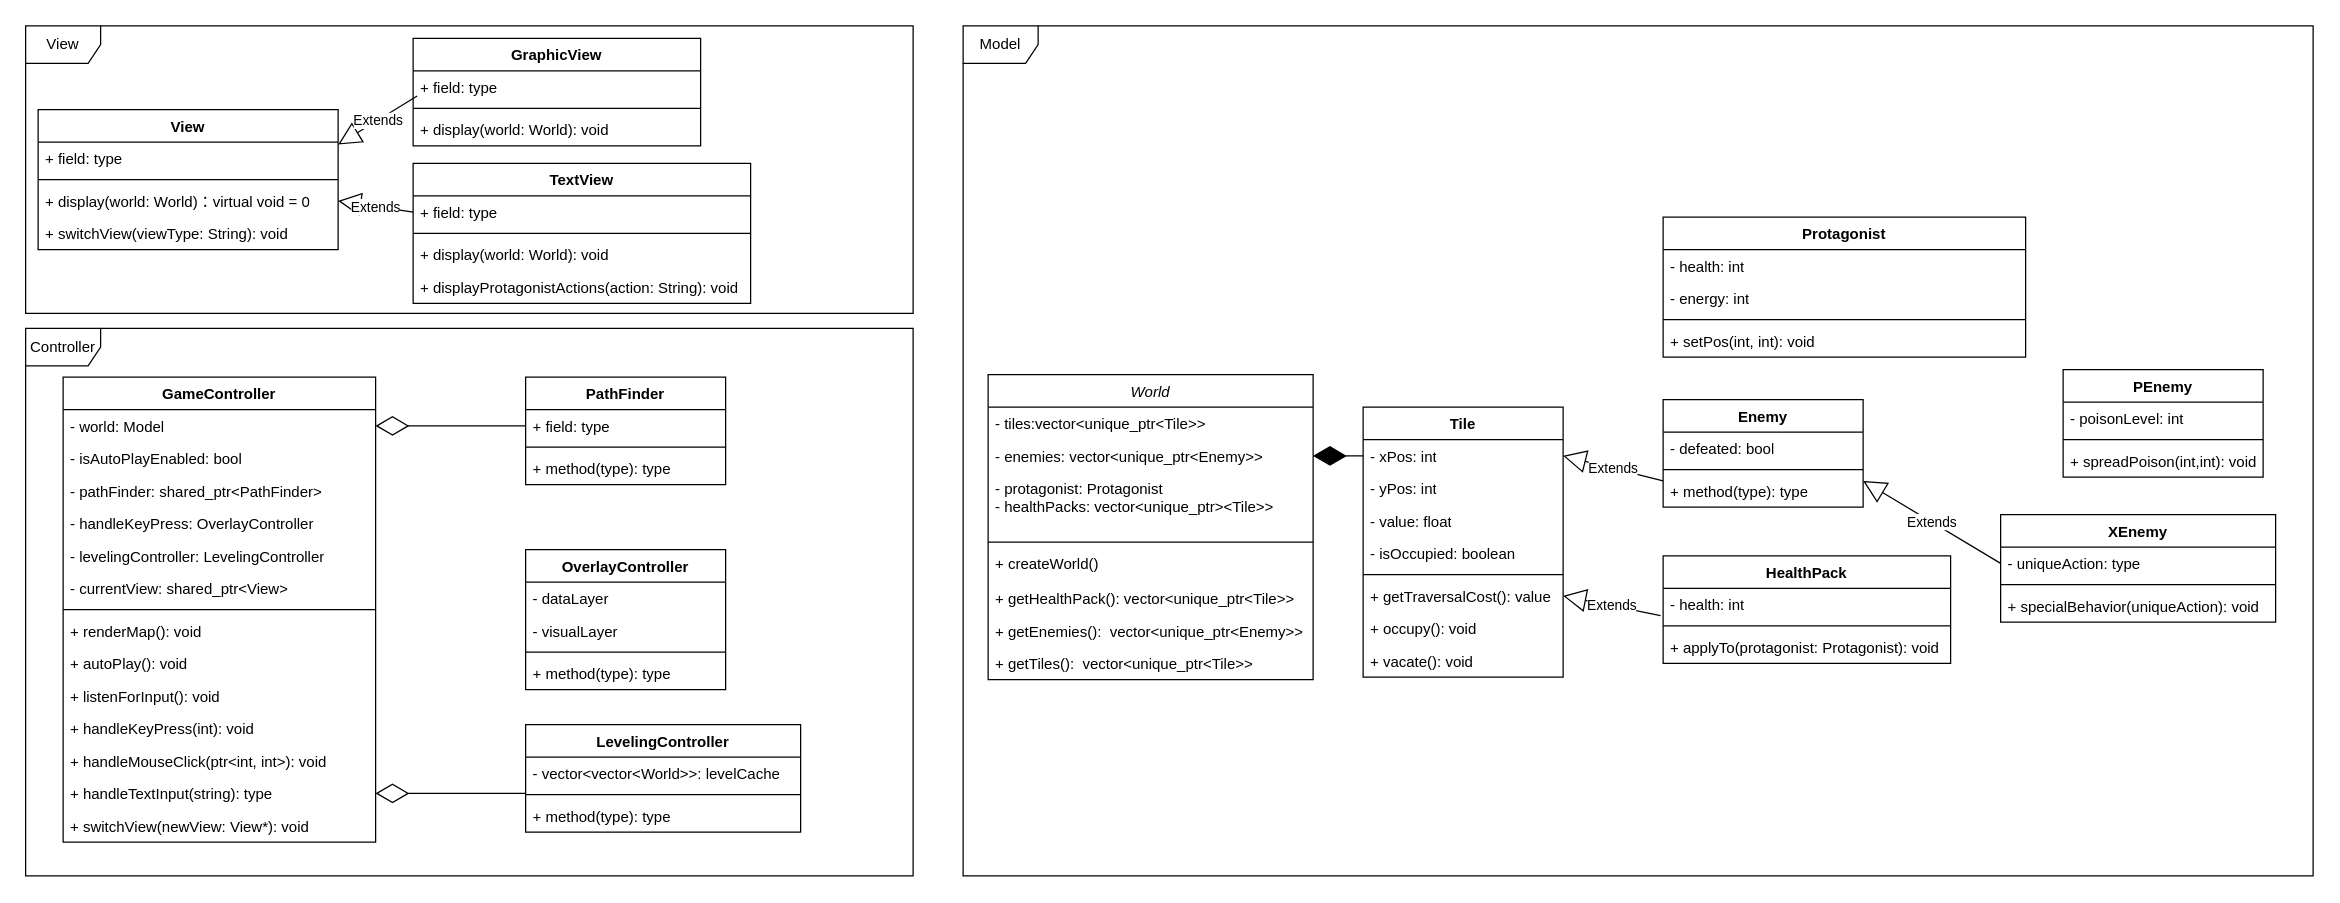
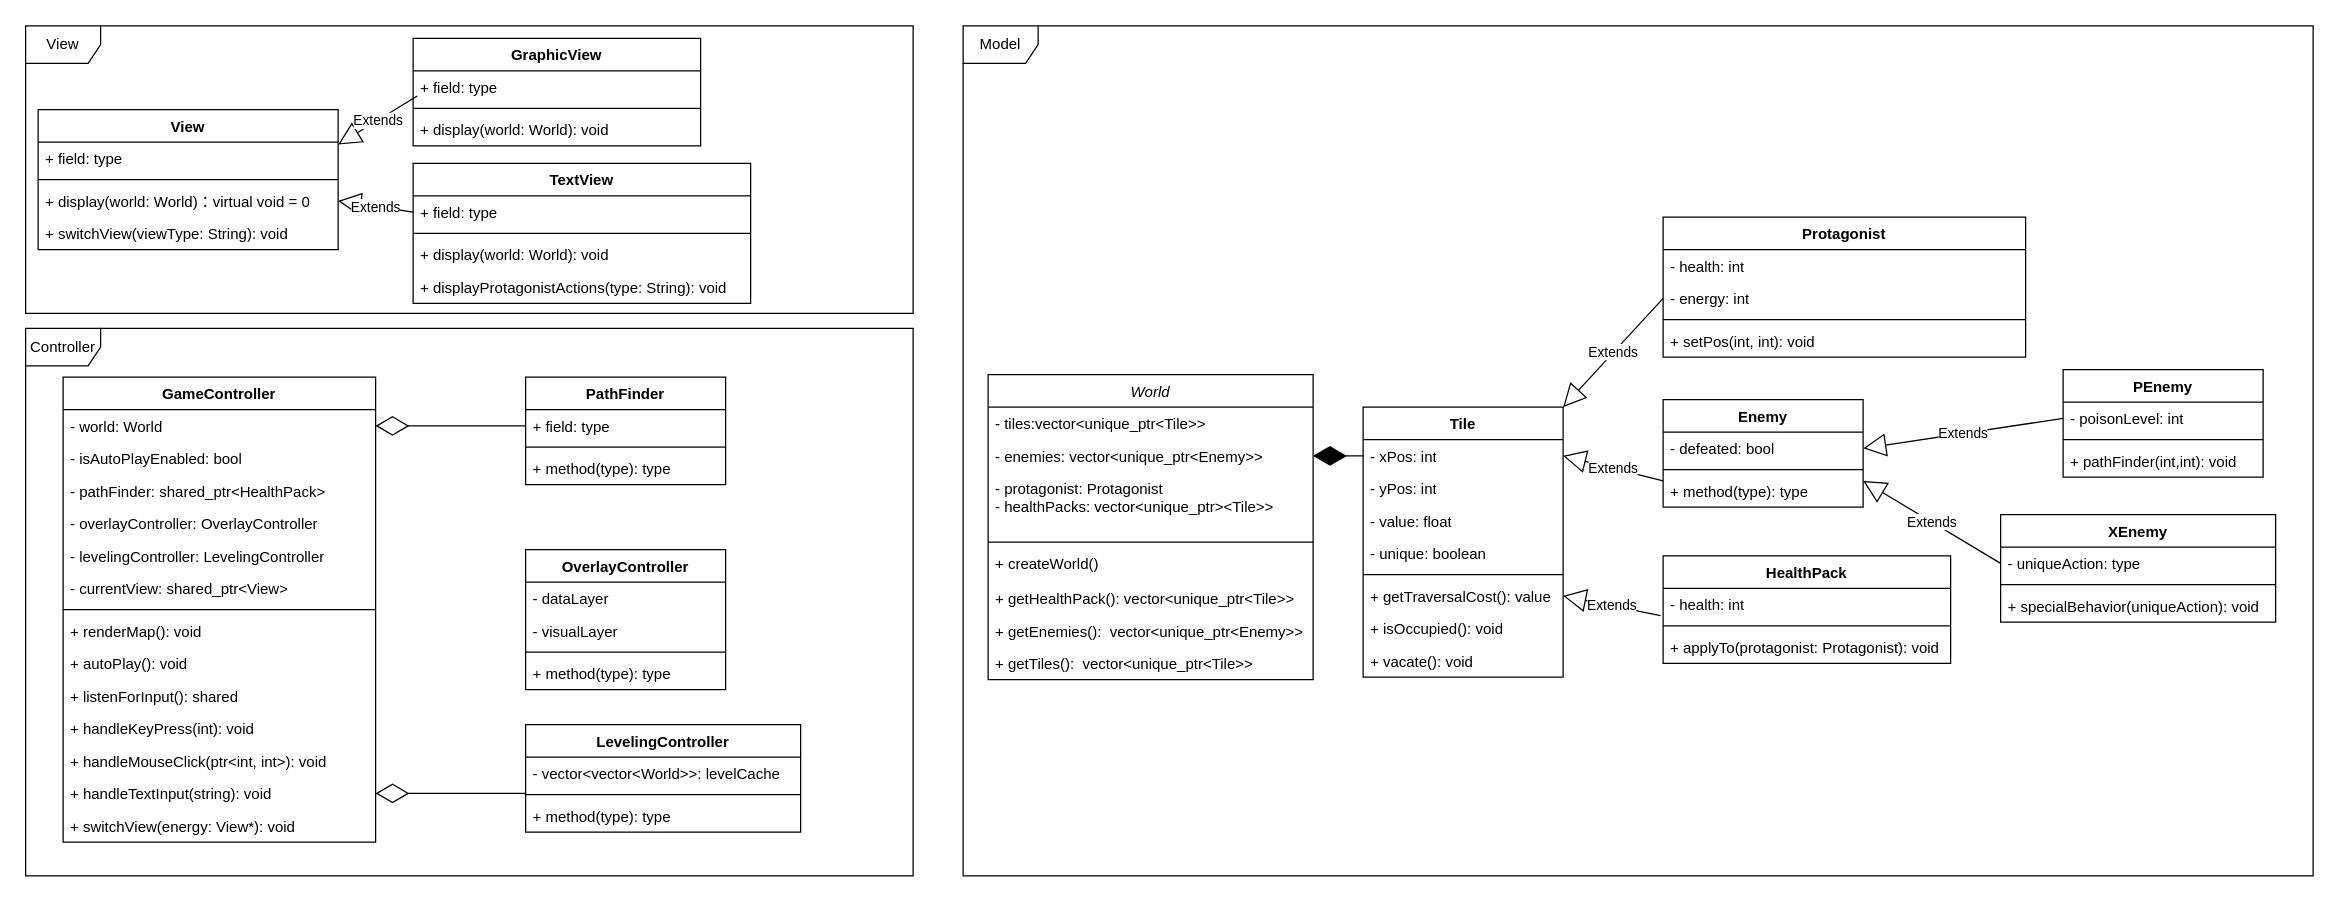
node "+ displayProtagonistActions(action: String): void": label "+ displayProtagonistActions(action: String): void" -> "+ displayProtagonistActions(type: String): void"
edge "- energy: int" -> "Tile": added, label "Extends"
node "- world: Model": label "- world: Model" -> "- world: World"
edge "- poisonLevel: int" -> "- defeated: bool": added, label "Extends"
node "+ spreadPoison(int,int): void": label "+ spreadPoison(int,int): void" -> "+ pathFinder(int,int): void"
node "- pathFinder: shared_ptr<PathFinder>": label "- pathFinder: shared_ptr<PathFinder>" -> "- pathFinder: shared_ptr<HealthPack>"
node "- handleKeyPress: OverlayController": label "- handleKeyPress: OverlayController" -> "- overlayController: OverlayController"
node "- isOccupied: boolean": label "- isOccupied: boolean" -> "- unique: boolean"
node "+ occupy(): void": label "+ occupy(): void" -> "+ isOccupied(): void"
node "+ listenForInput(): void": label "+ listenForInput(): void" -> "+ listenForInput(): shared"
node "+ handleTextInput(string): type": label "+ handleTextInput(string): type" -> "+ handleTextInput(string): void"
node "+ switchView(newView: View*): void": label "+ switchView(newView: View*): void" -> "+ switchView(energy: View*): void"
